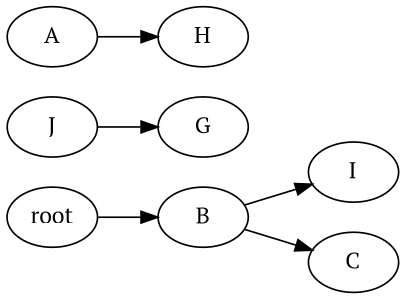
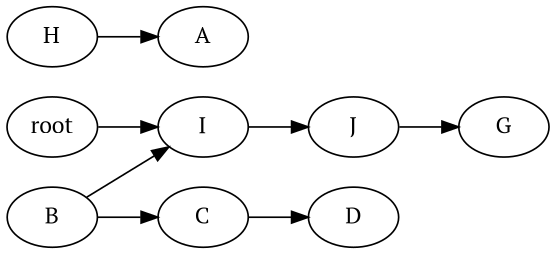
edge "A" -> "H": reversed
edge "I" -> "J": added
edge "root" -> "B": now "root" -> "I"
node "D": added
